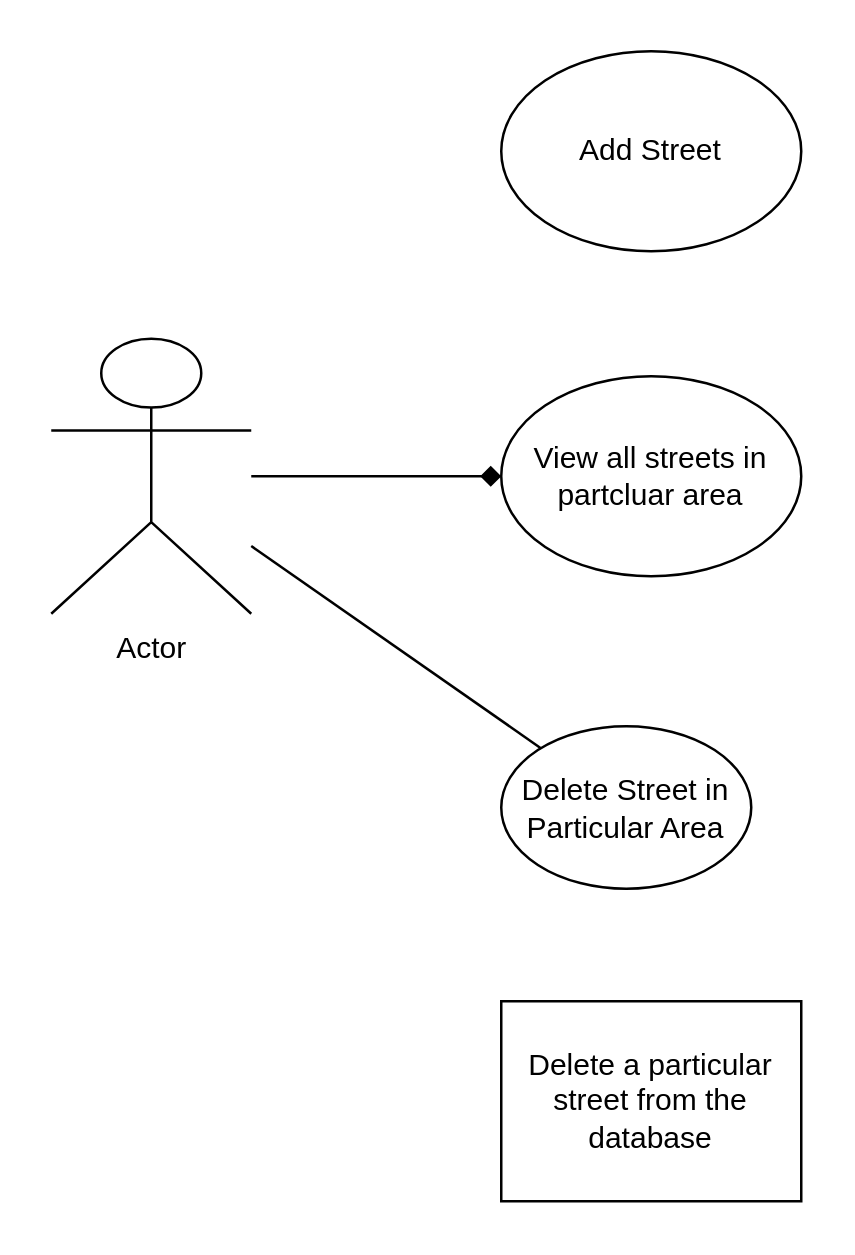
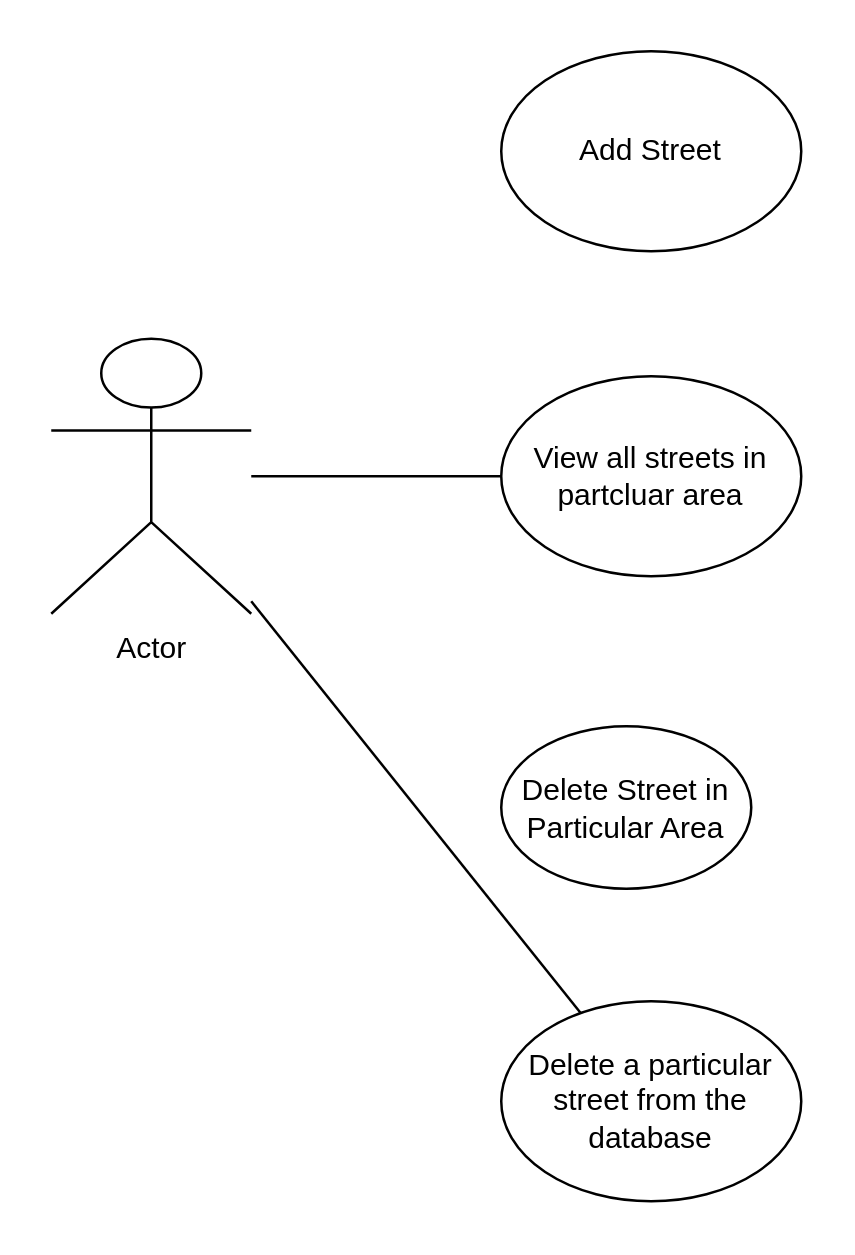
edge "Actor" -> "View all streets in partcluar area": arrowhead diamond -> none
edge "Actor" -- "Delete Street in Particular Area": now "Actor" -- "Delete a particular street from the database"
node "Delete a particular street from the database": shape rectangle -> ellipse
